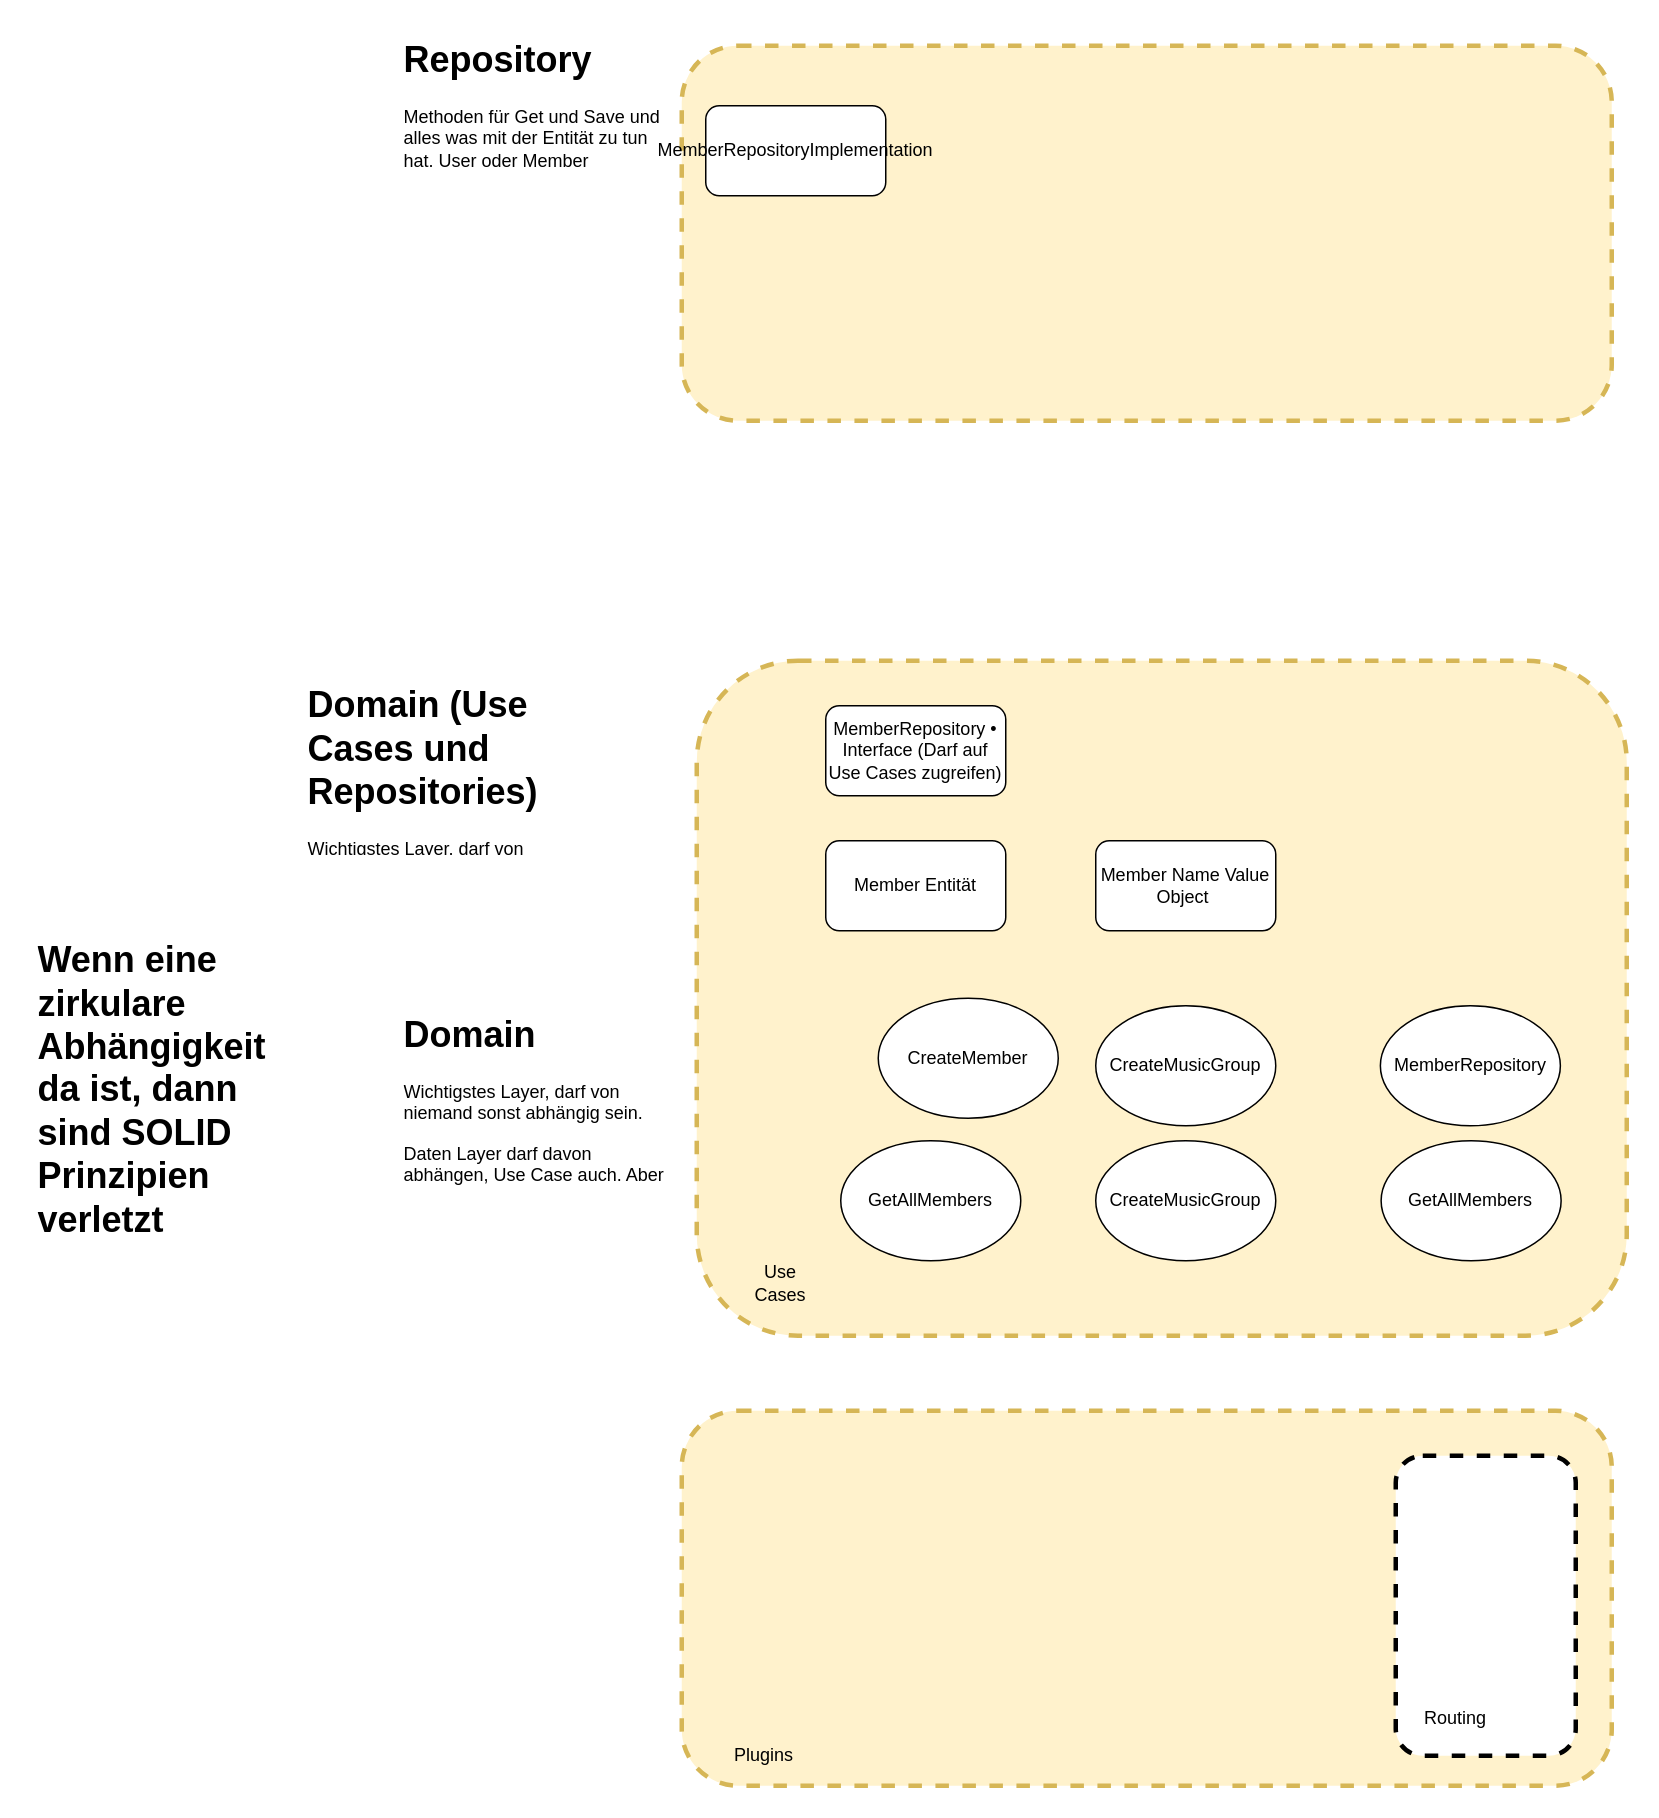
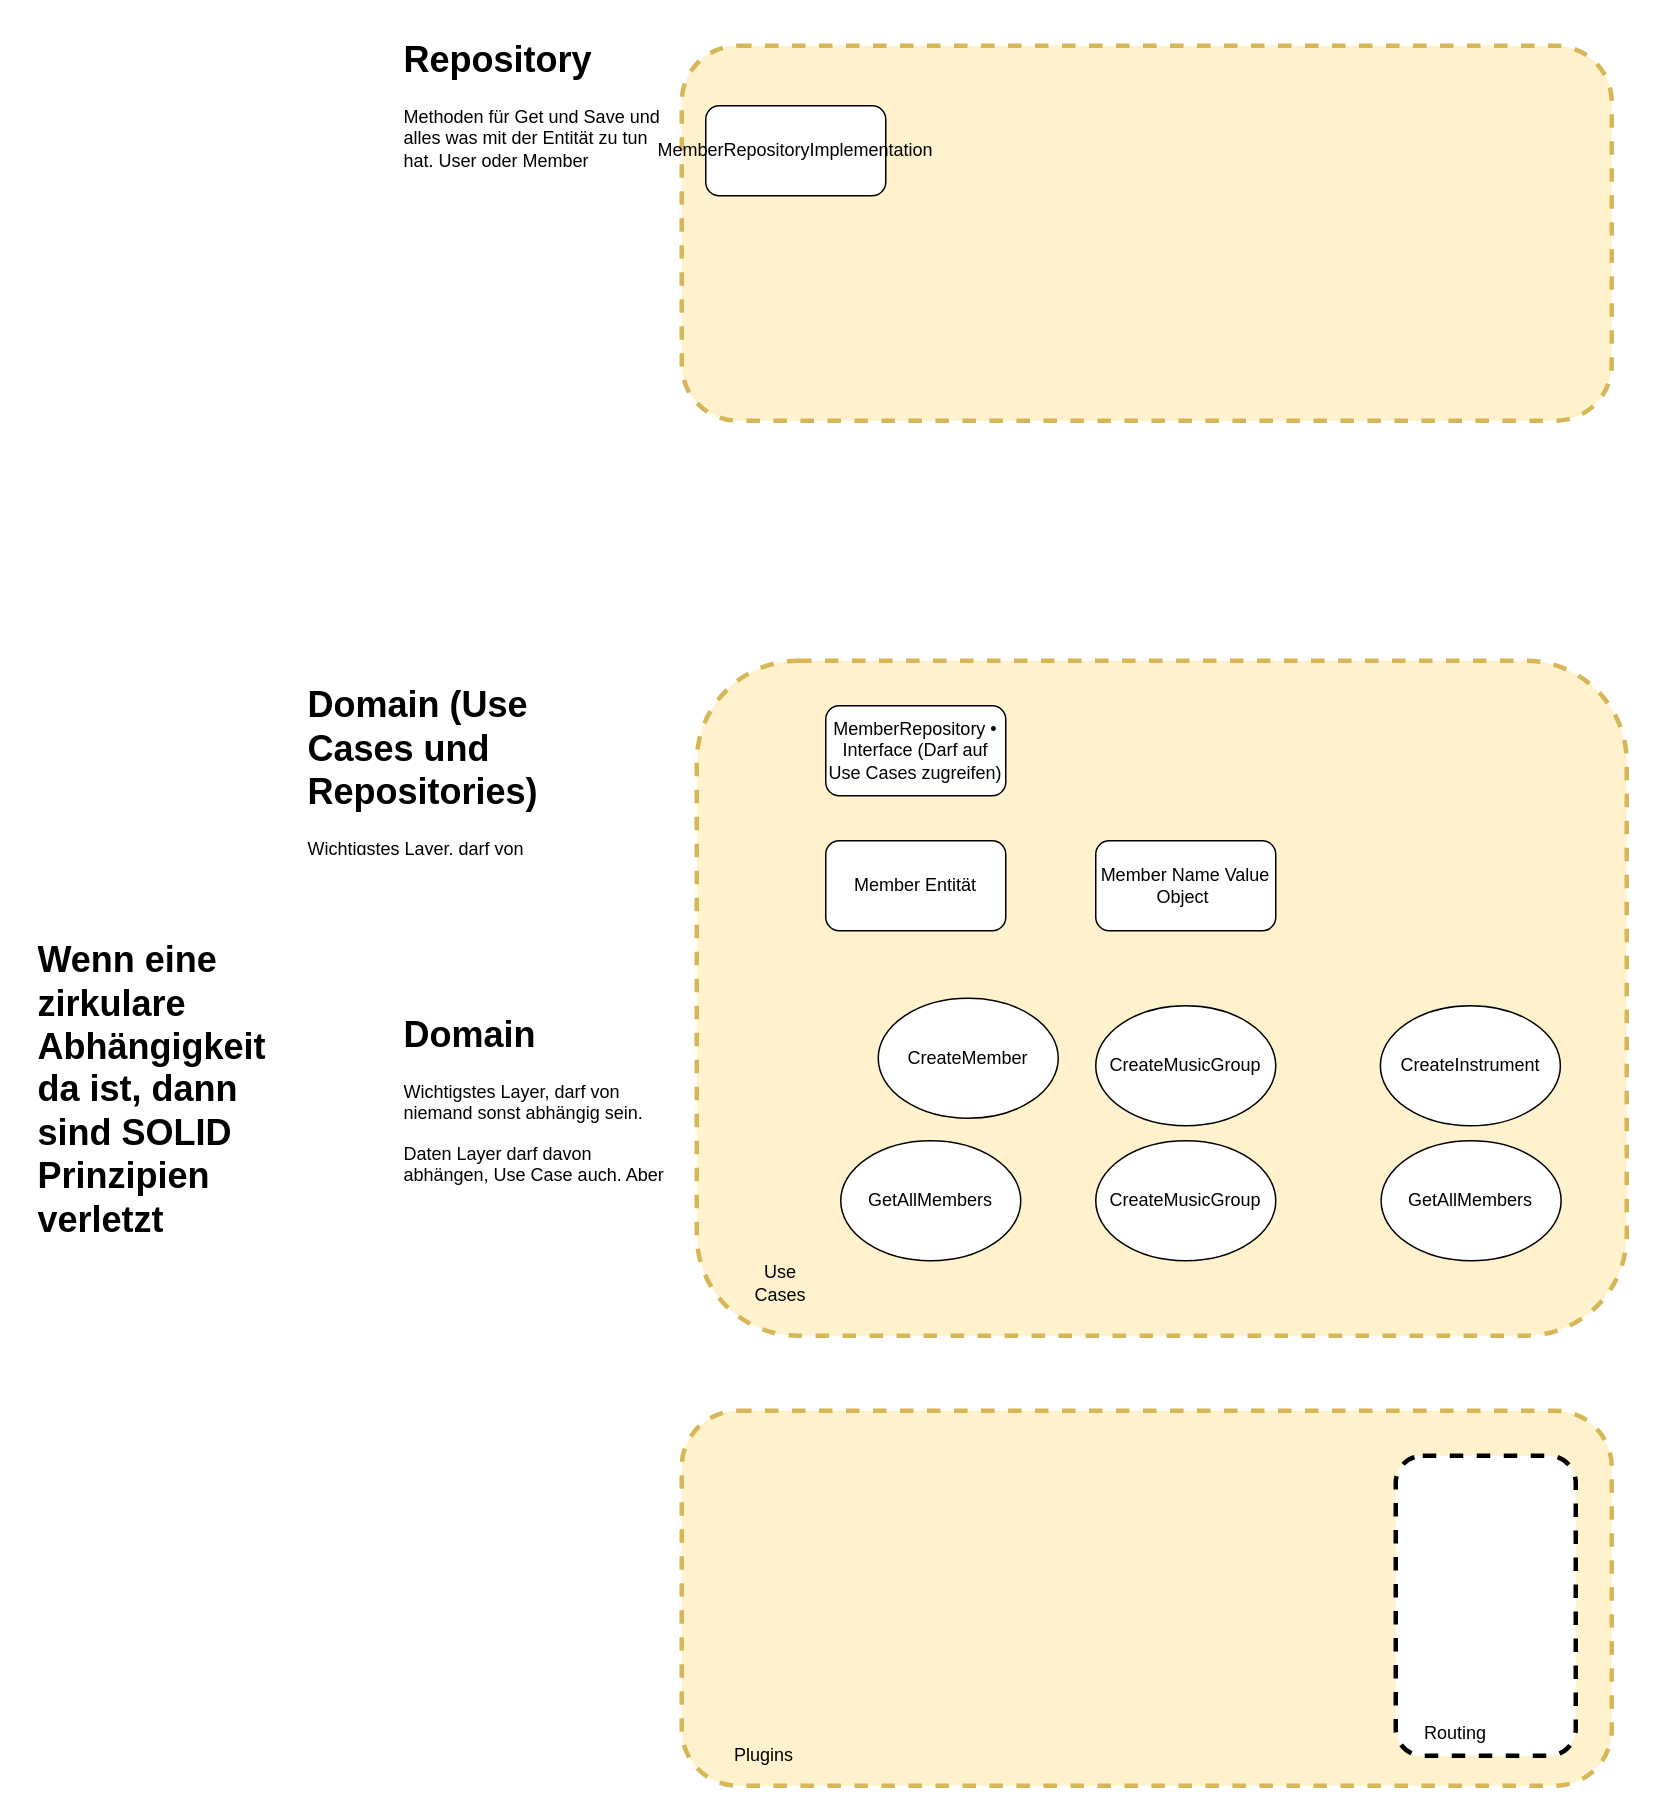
node "MemberRepository": label "MemberRepository" -> "CreateInstrument"
node "Routing": moved (1456, 1718) -> (1456, 1733)
